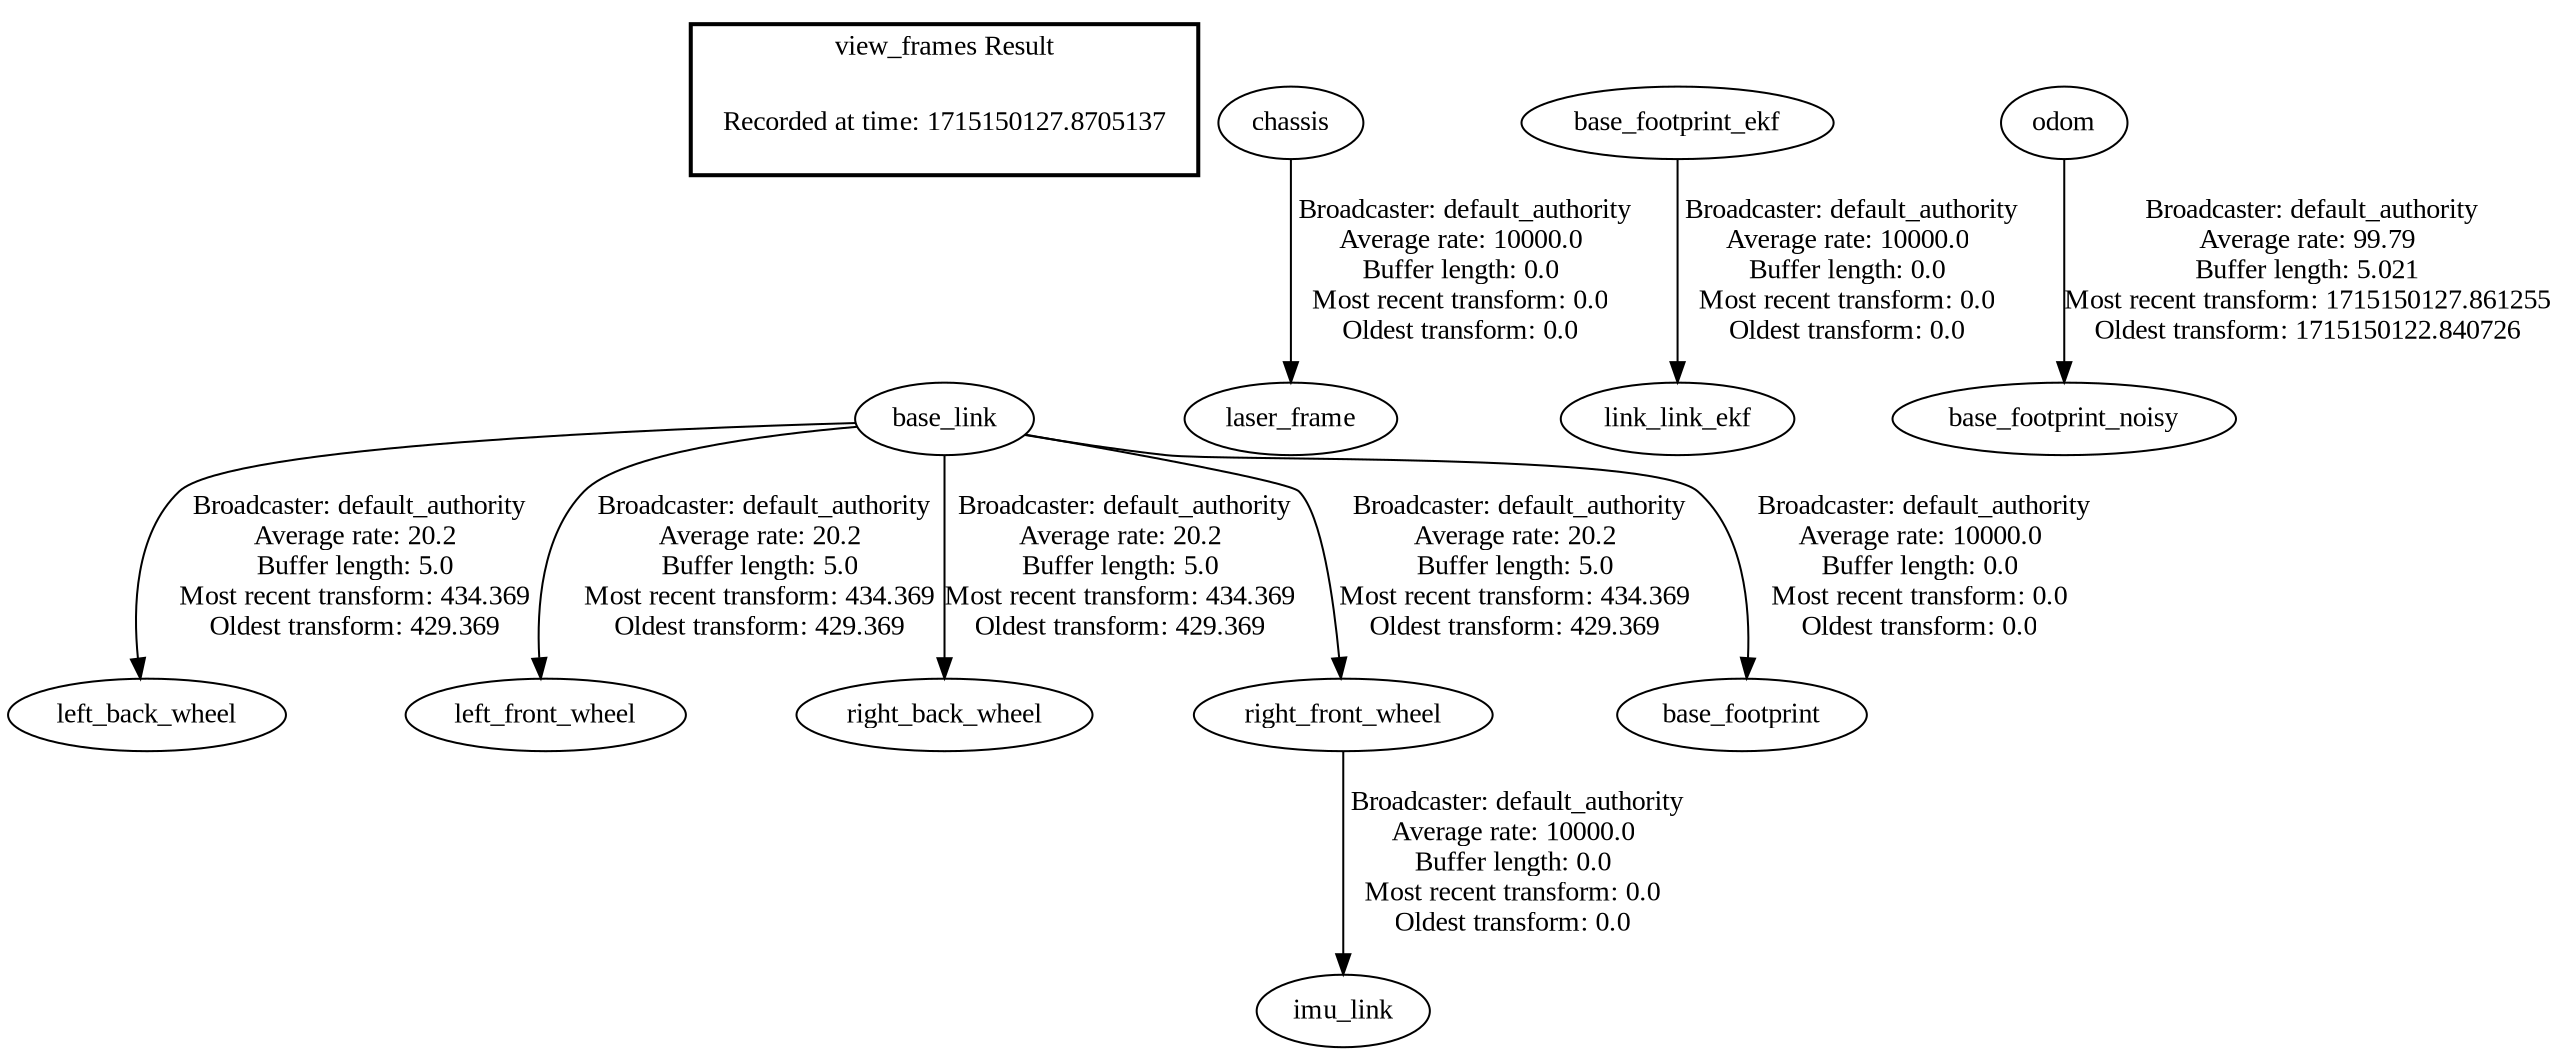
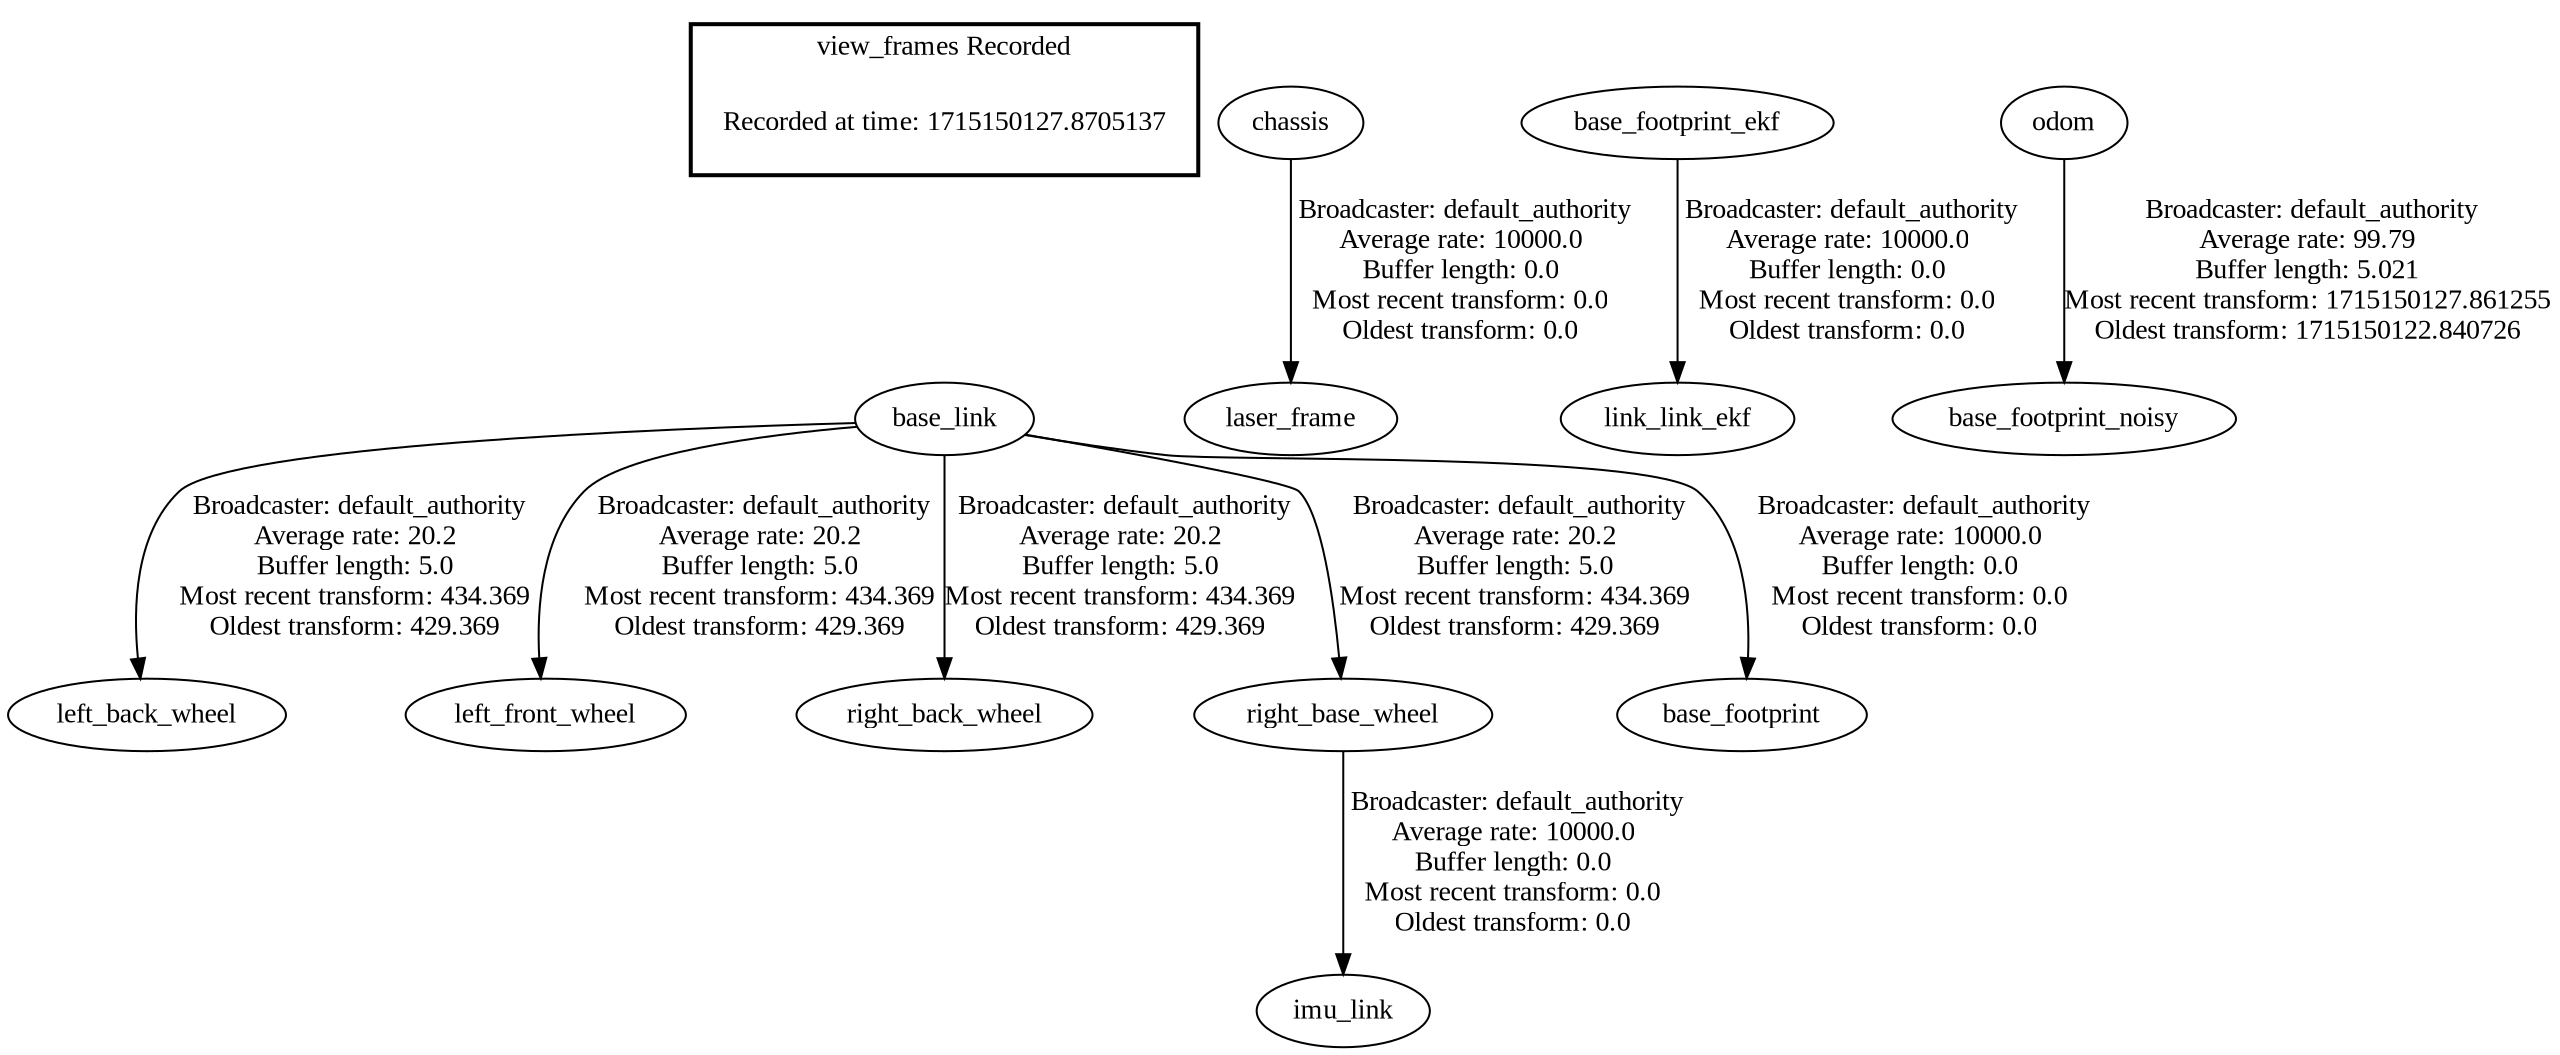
cluster "view_frames Result": label "view_frames Result" -> "view_frames Recorded"
node "right_front_wheel": label "right_front_wheel" -> "right_base_wheel"
